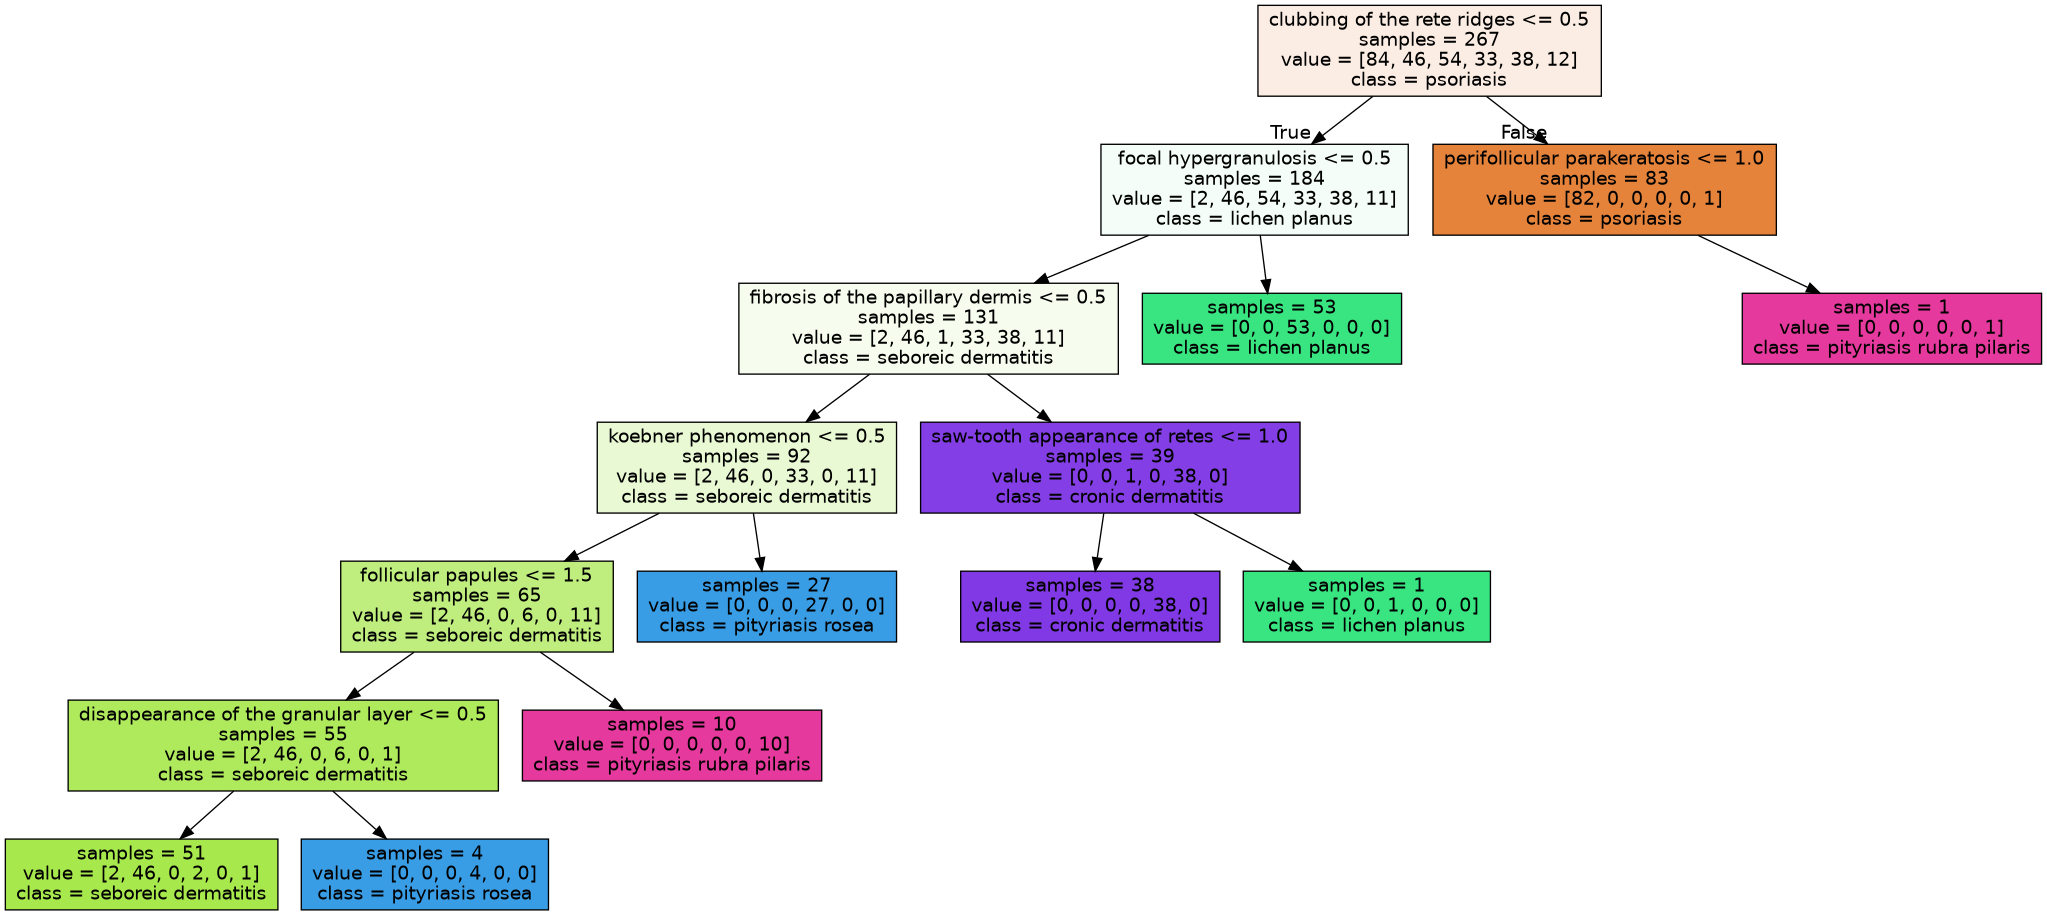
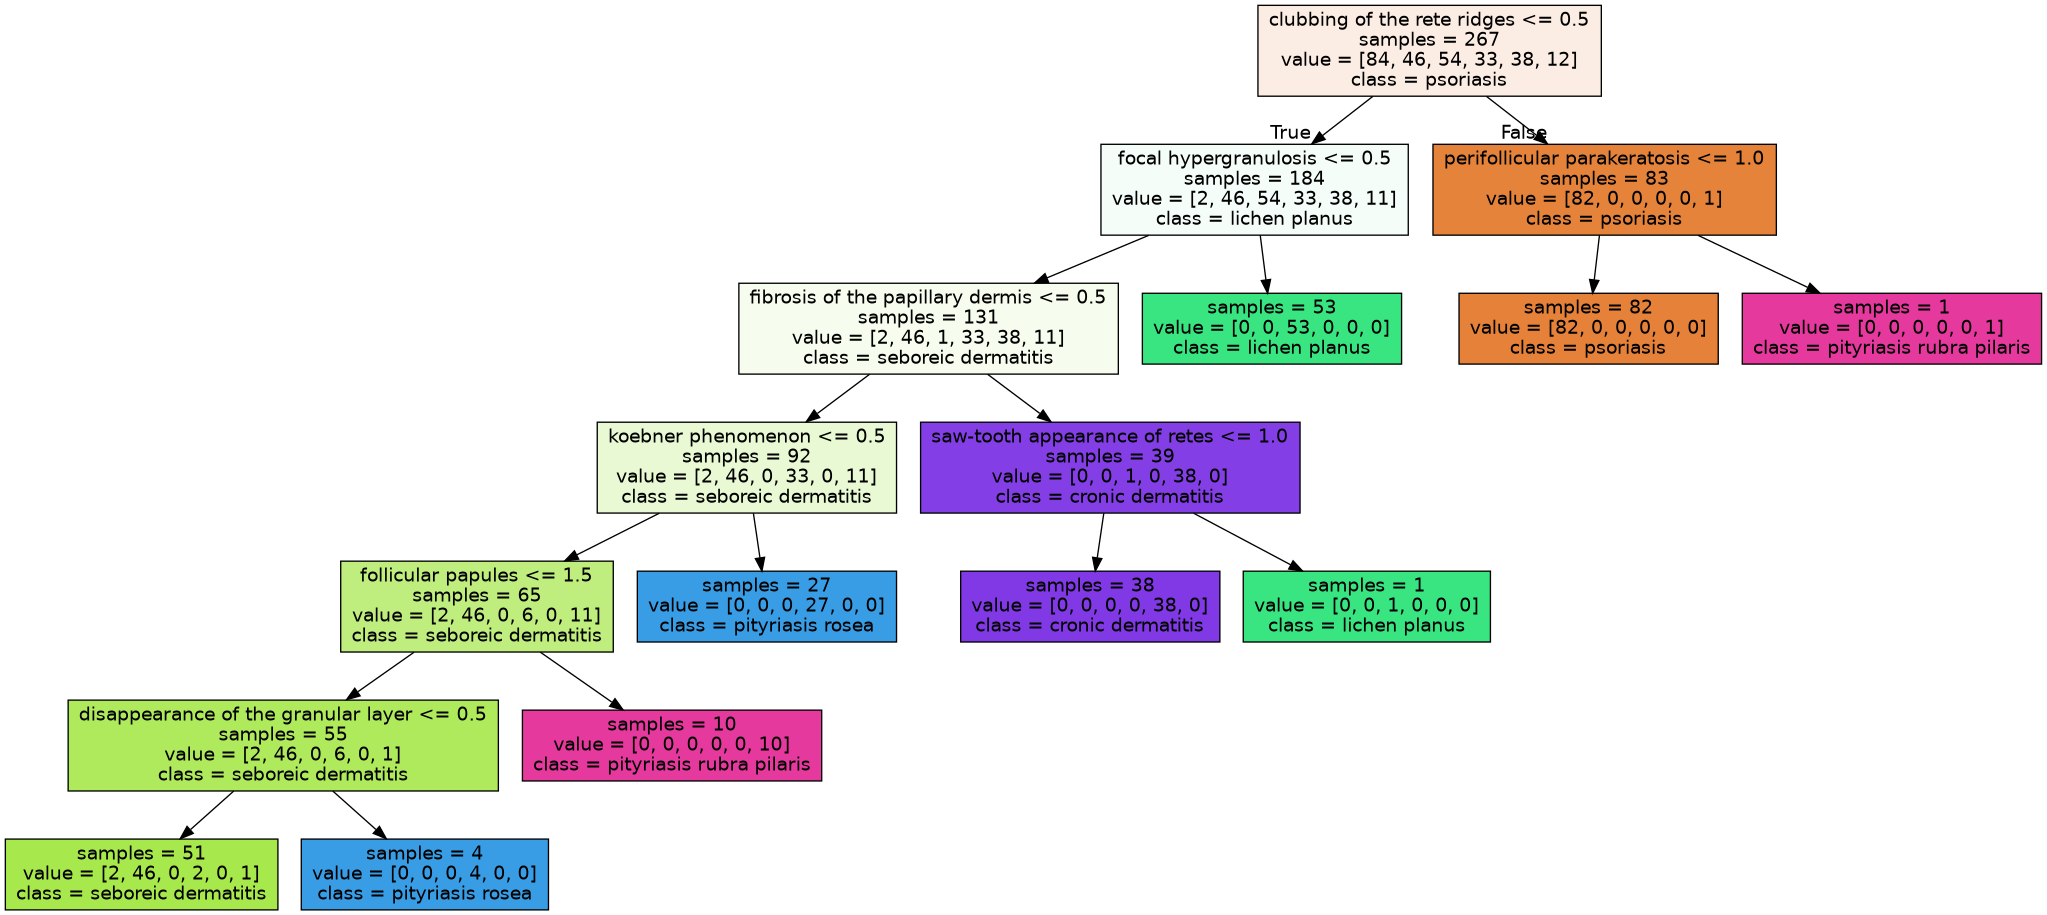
node "samples = 82 value = [82, 0, 0, 0, 0, 0] class = psoriasis": added
